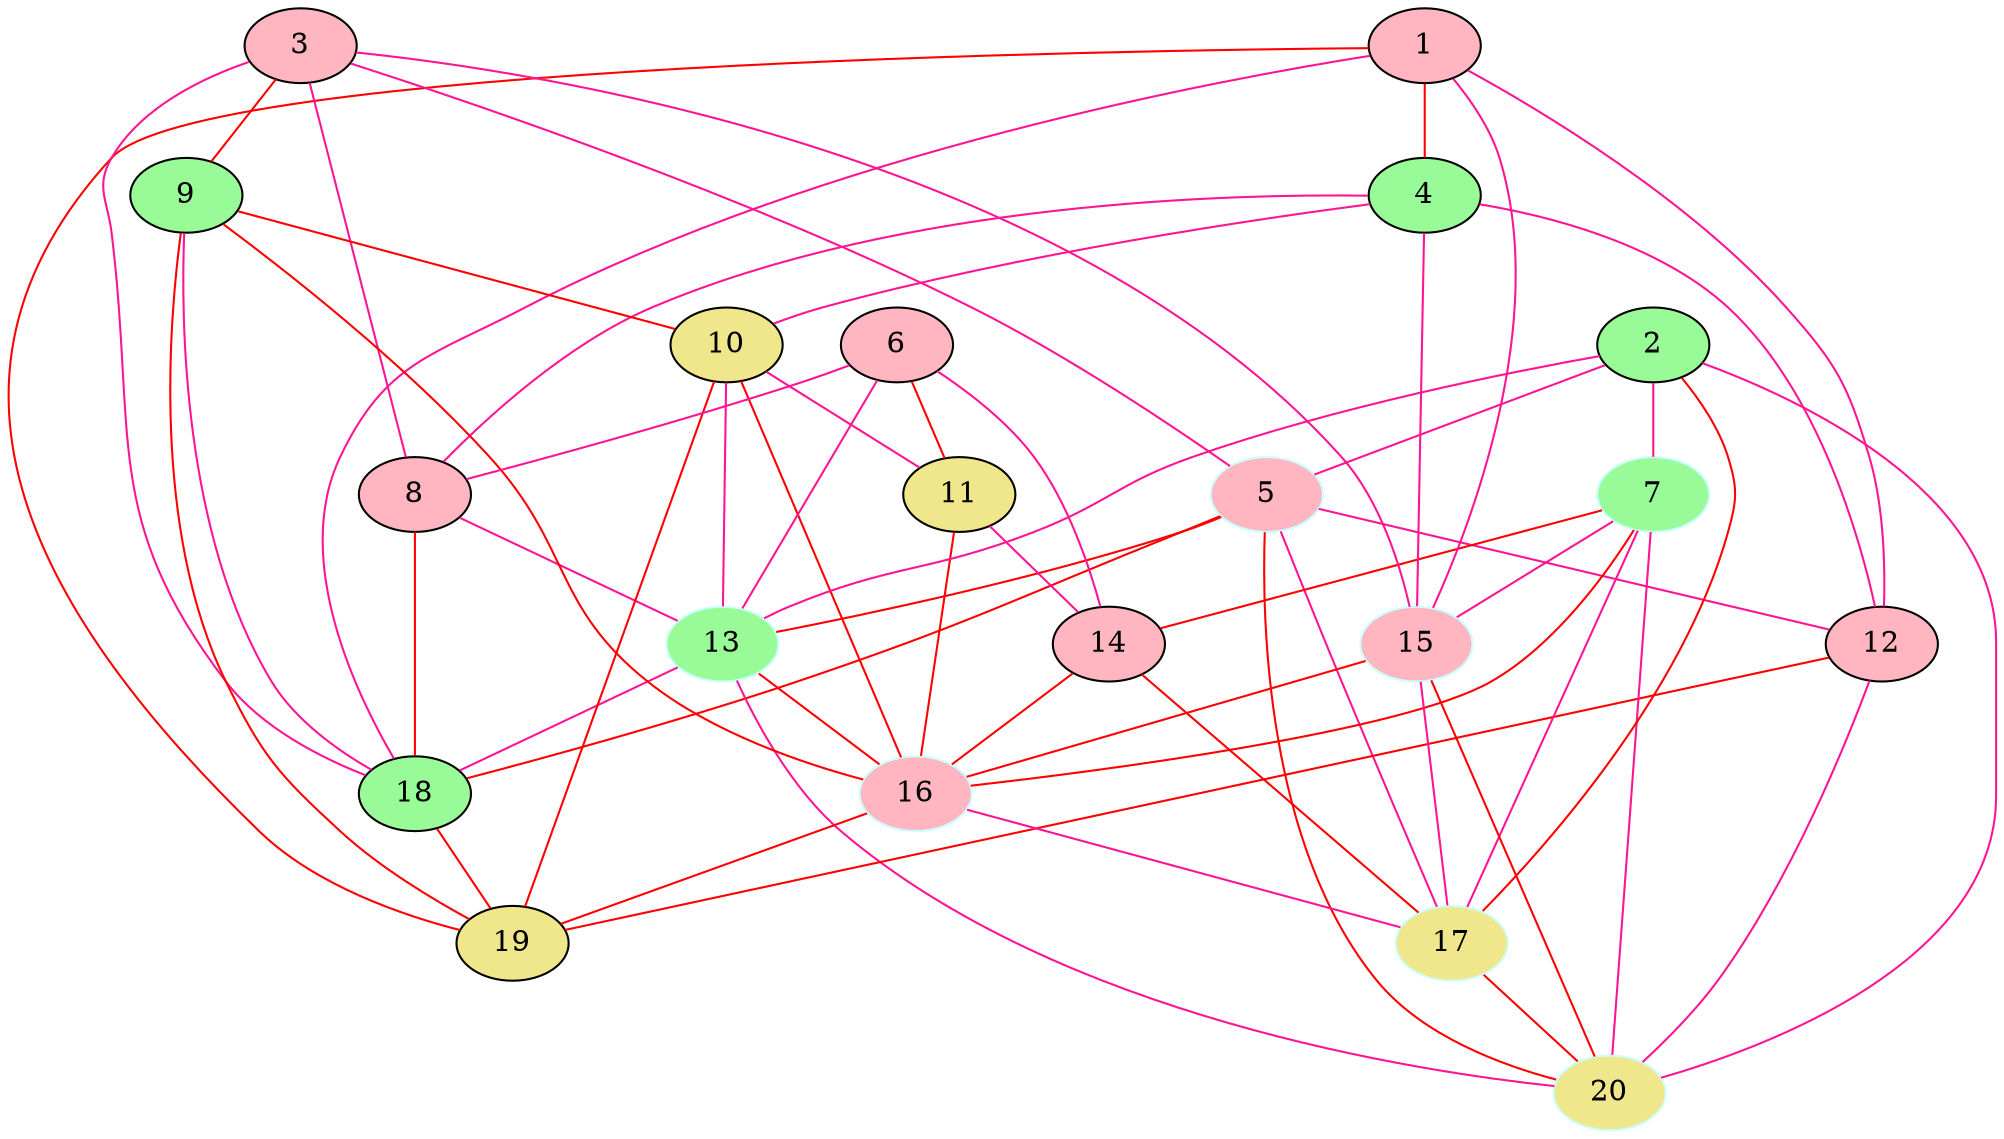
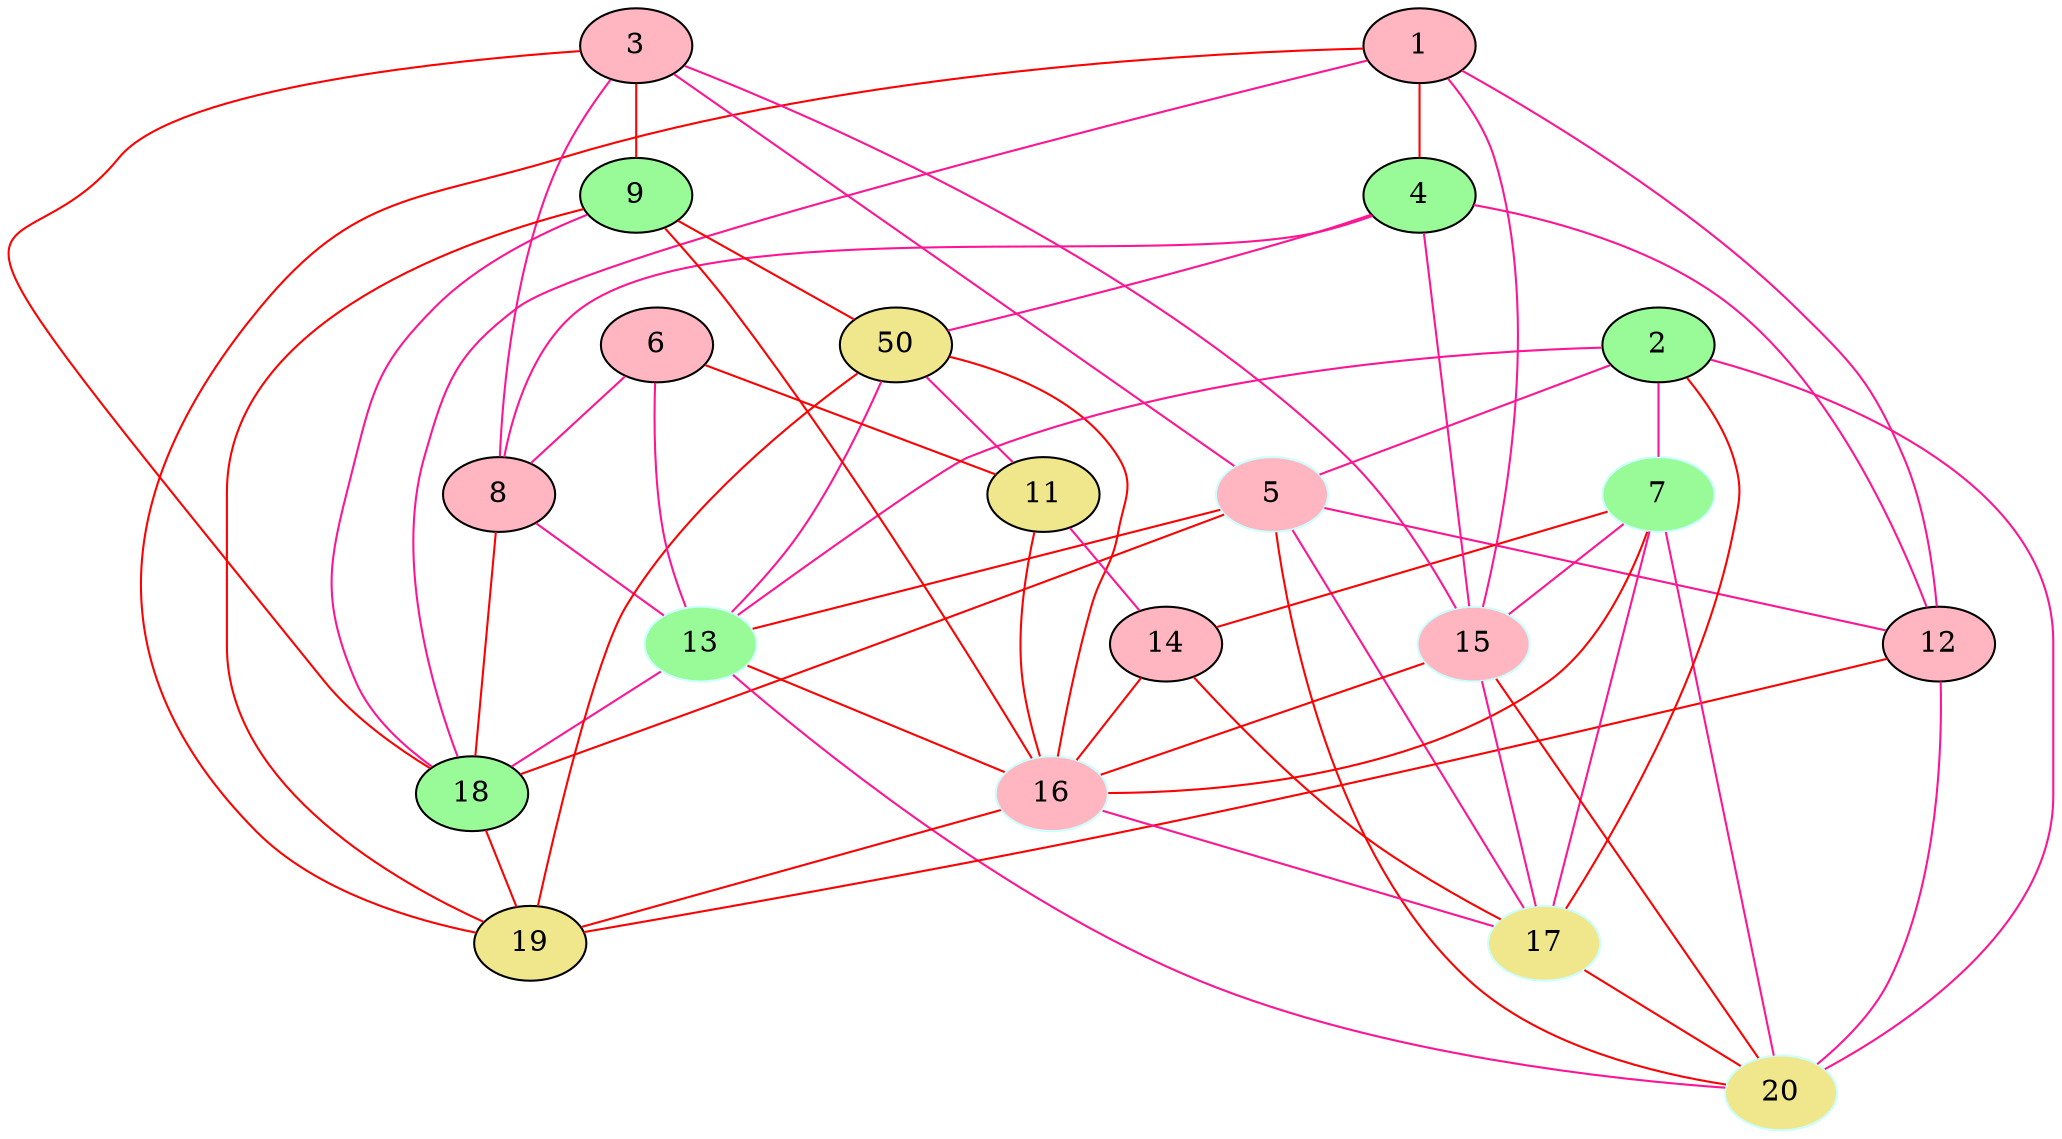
node "10": label "10" -> "50"
edge "3" -- "18": color deeppink -> red
edge "6" -- "14": removed
